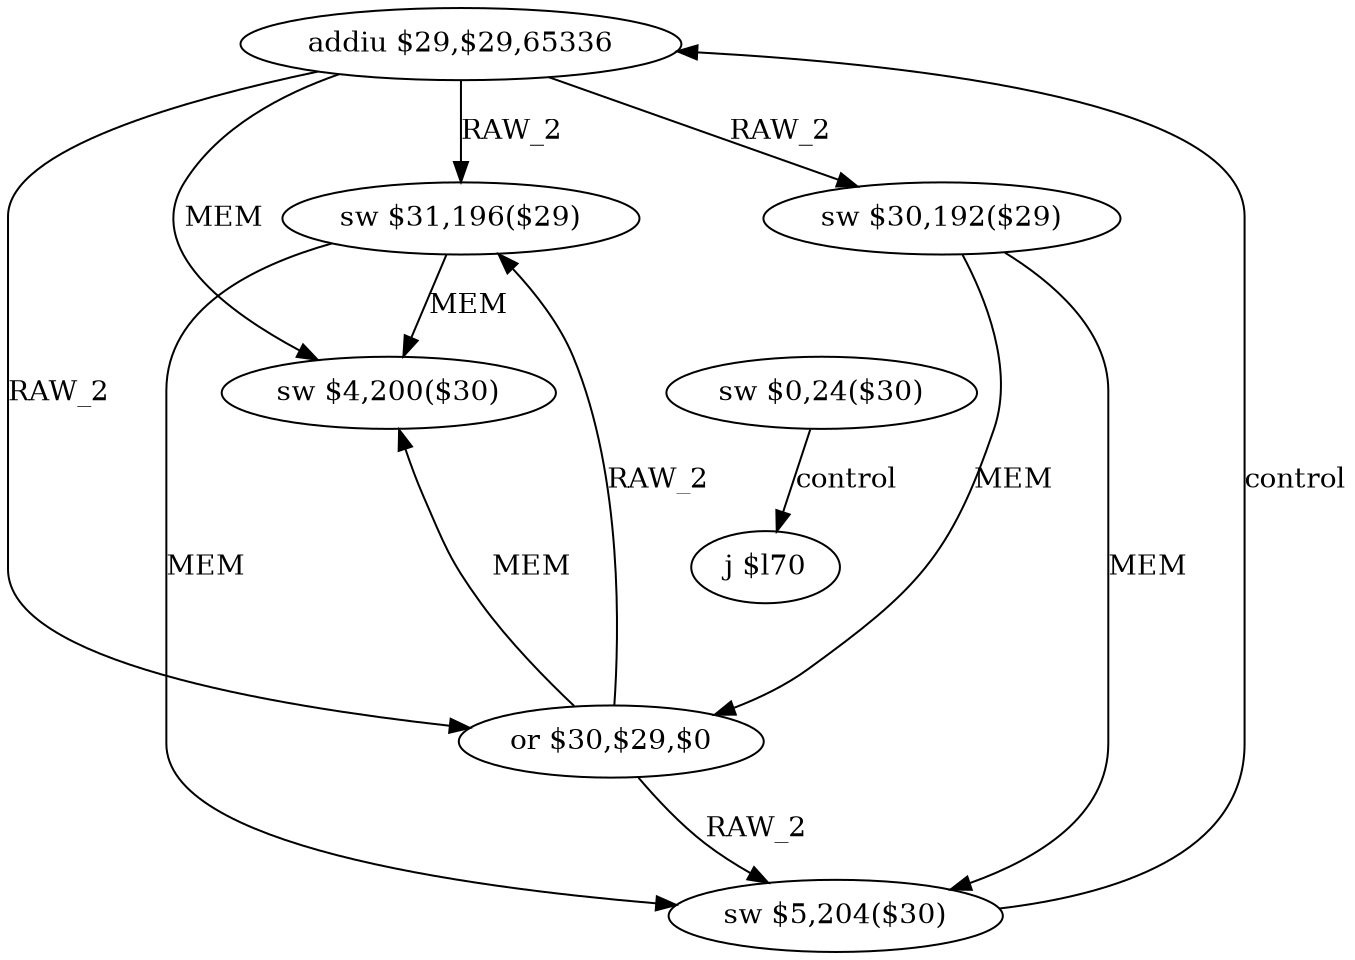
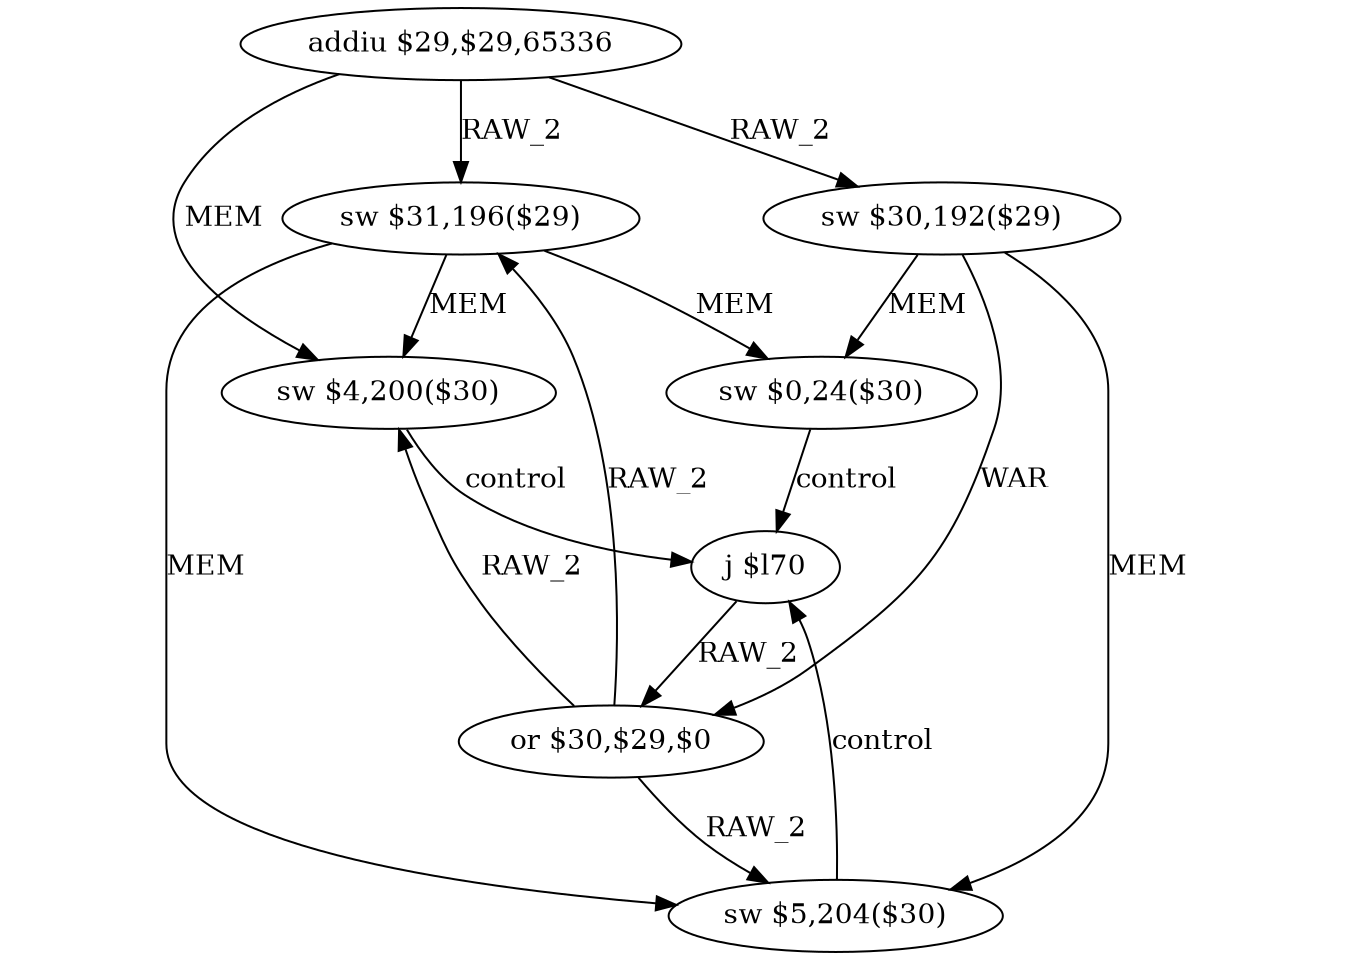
edge "sw $31,196($29)" -> "sw $0,24($30)": added, label "MEM"
edge "sw $30,192($29)" -> "sw $0,24($30)": added, label "MEM"
edge "sw $5,204($30)" -> "addiu $29,$29,65336": now "sw $5,204($30)" -> "j $l70"
edge "addiu $29,$29,65336" -> "or $30,$29,$0": now "j $l70" -> "or $30,$29,$0"
edge "sw $30,192($29)" -> "or $30,$29,$0": label "MEM" -> "WAR"
edge "sw $4,200($30)" -> "j $l70": added, label "control"
edge "or $30,$29,$0" -> "sw $4,200($30)": label "MEM" -> "RAW_2"
